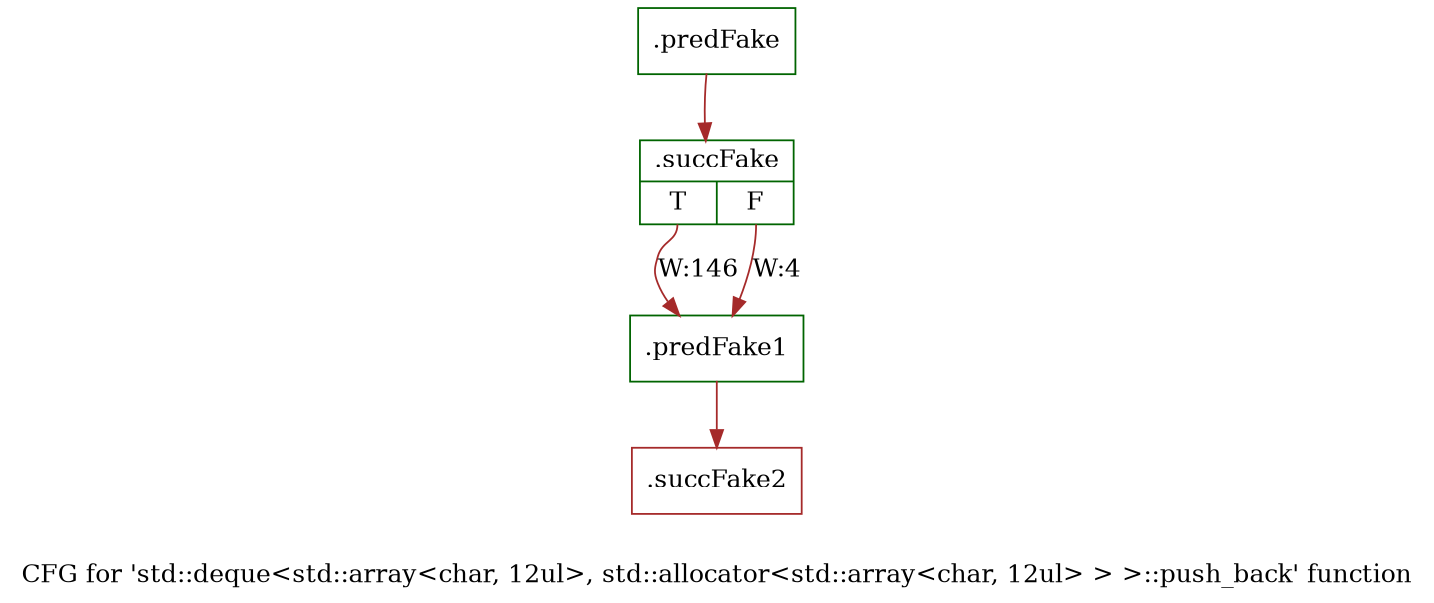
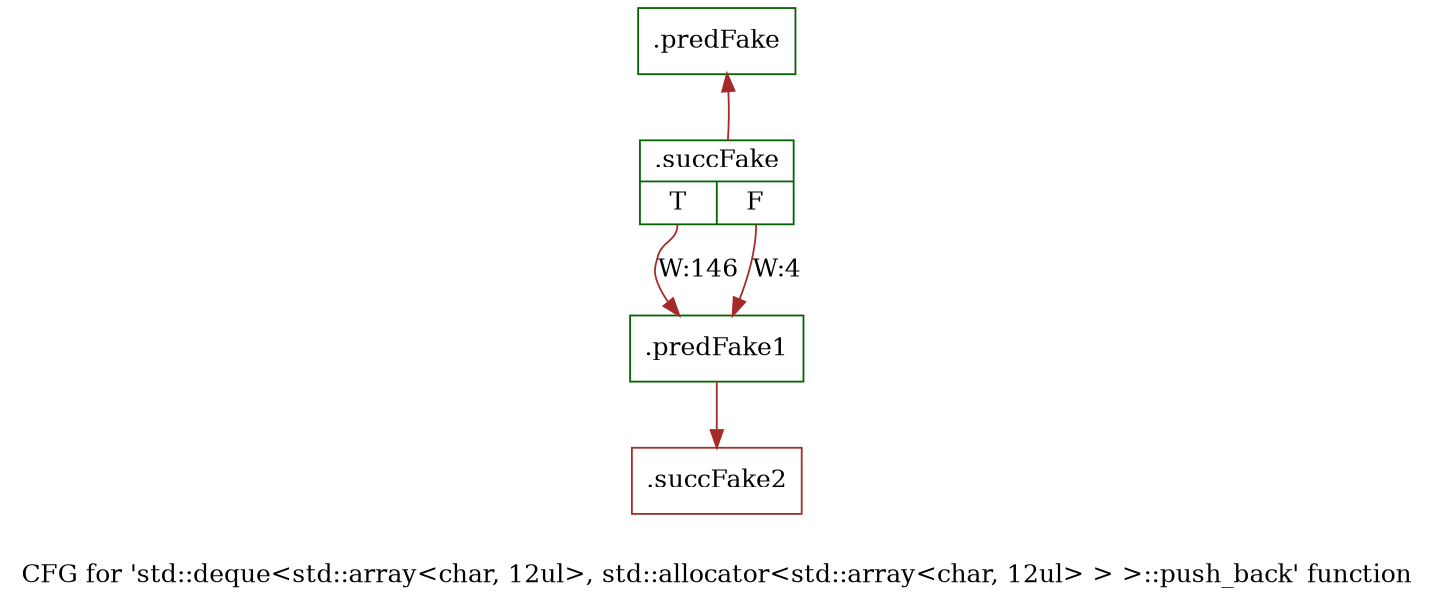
edge ".predFake" -> ".succFake": reversed
